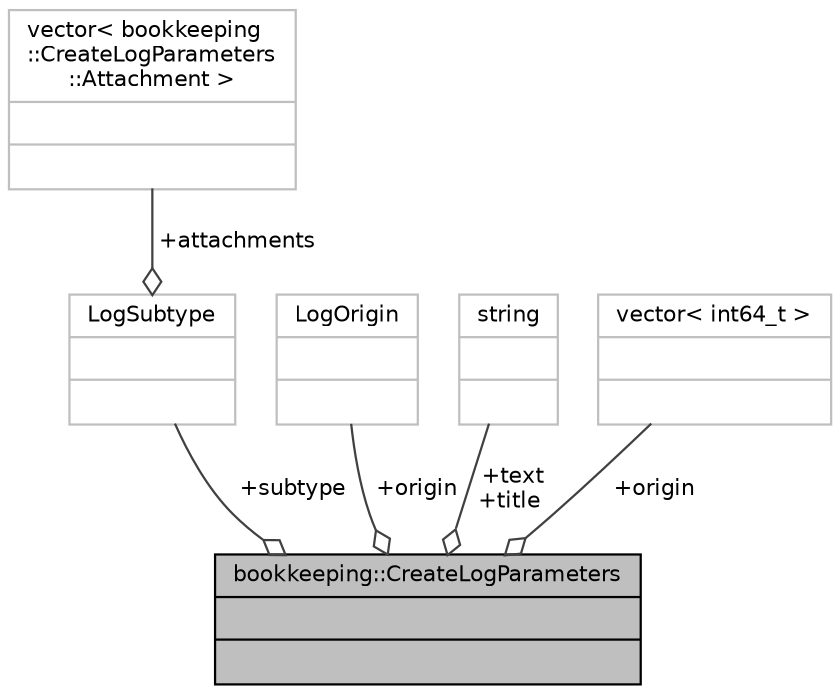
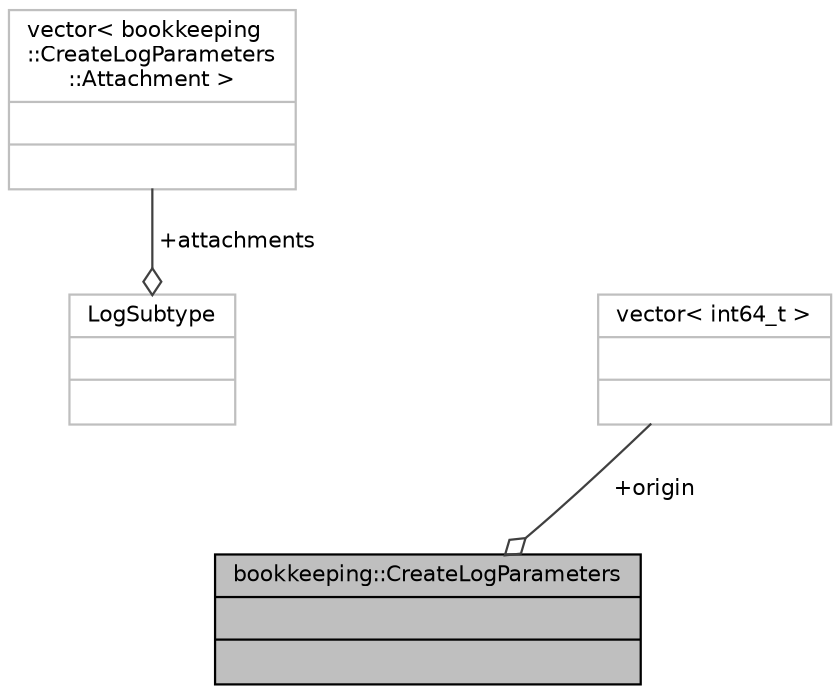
node "LogOrigin": removed
node "string": removed
edge "LogSubtype" -> "bookkeeping::CreateLogParameters": removed, label "+subtype"
